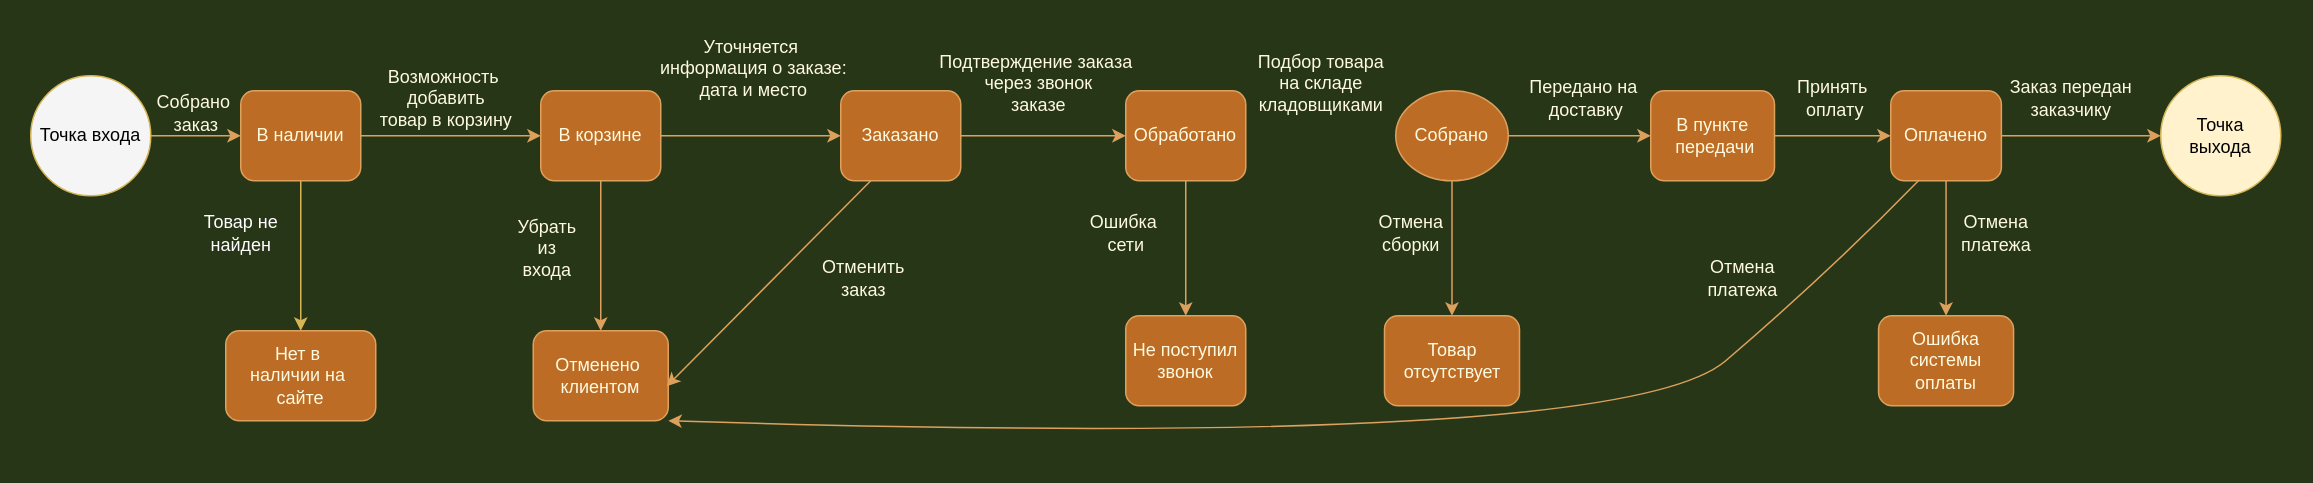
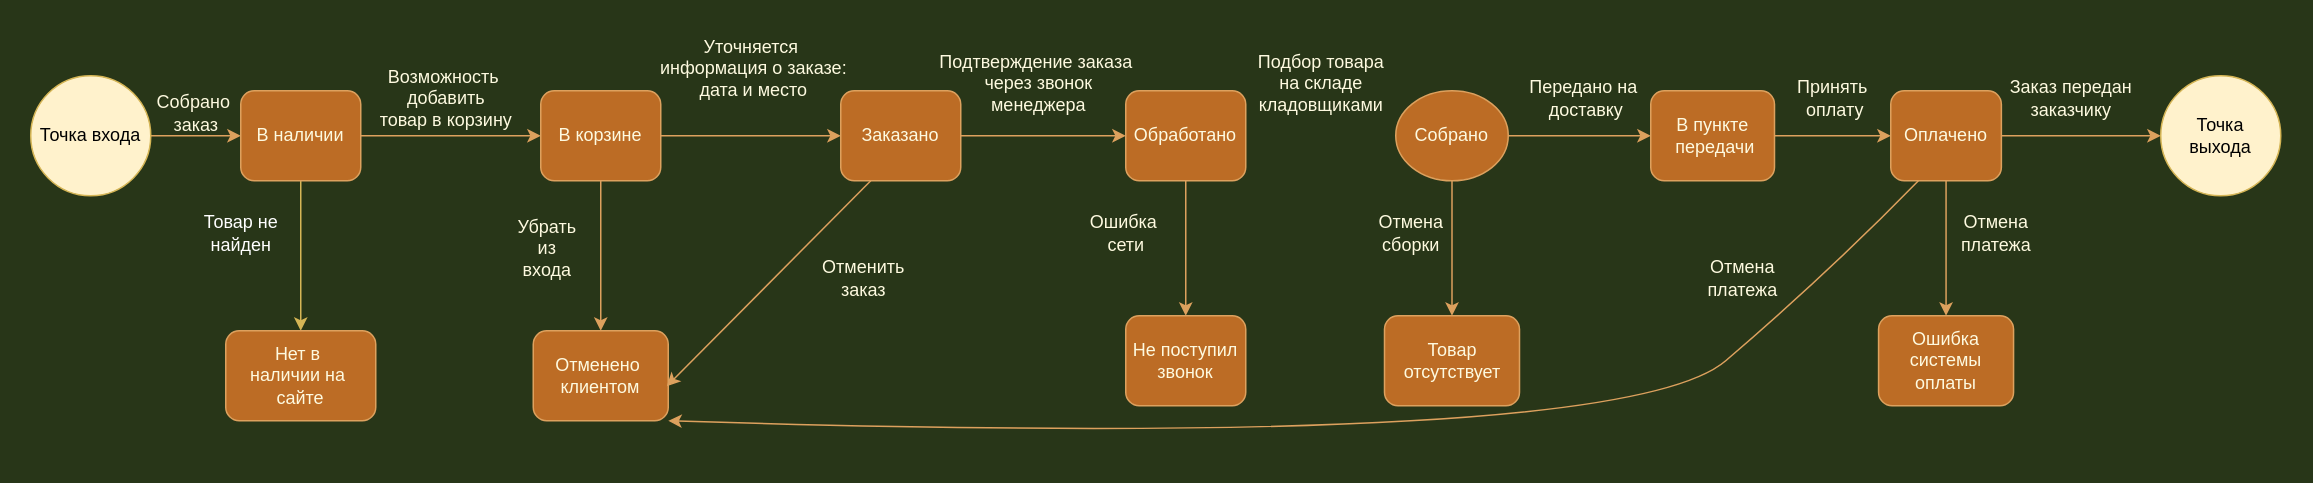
node "Подтверждение заказа через звонок заказе": label "Подтверждение заказа через звонок заказе" -> "Подтверждение заказа через звонок менеджера"
node "Точка входа": fillcolor #f5f5f5 -> #fff2cc
